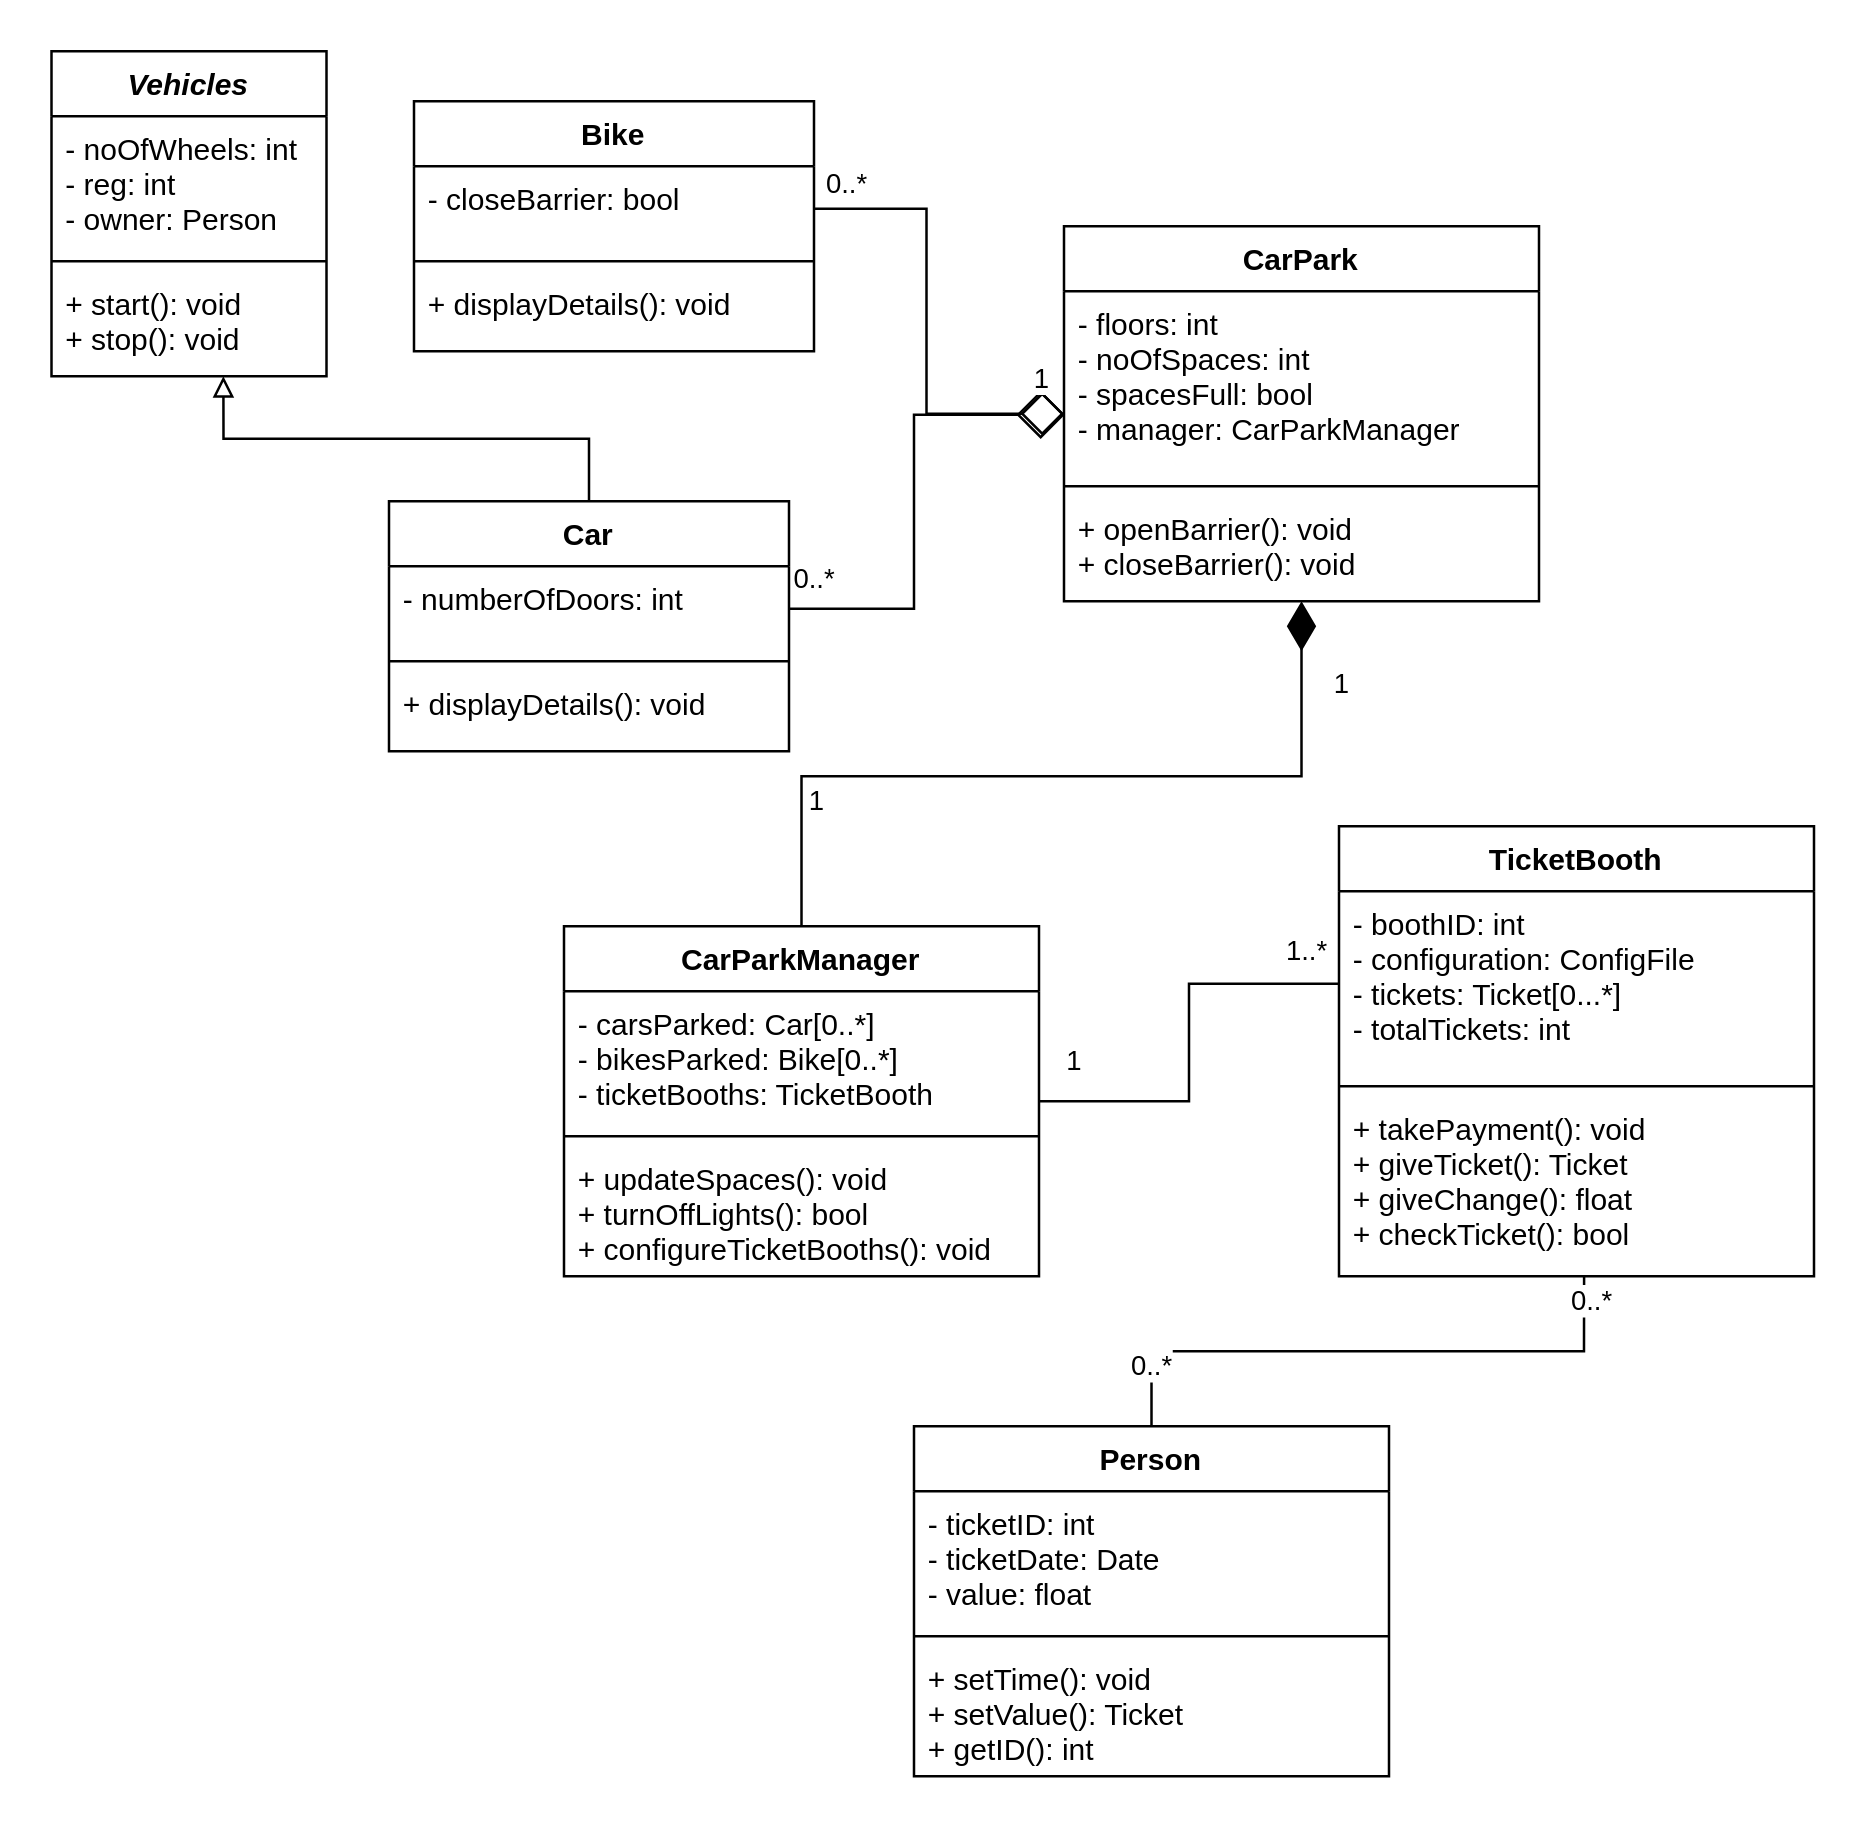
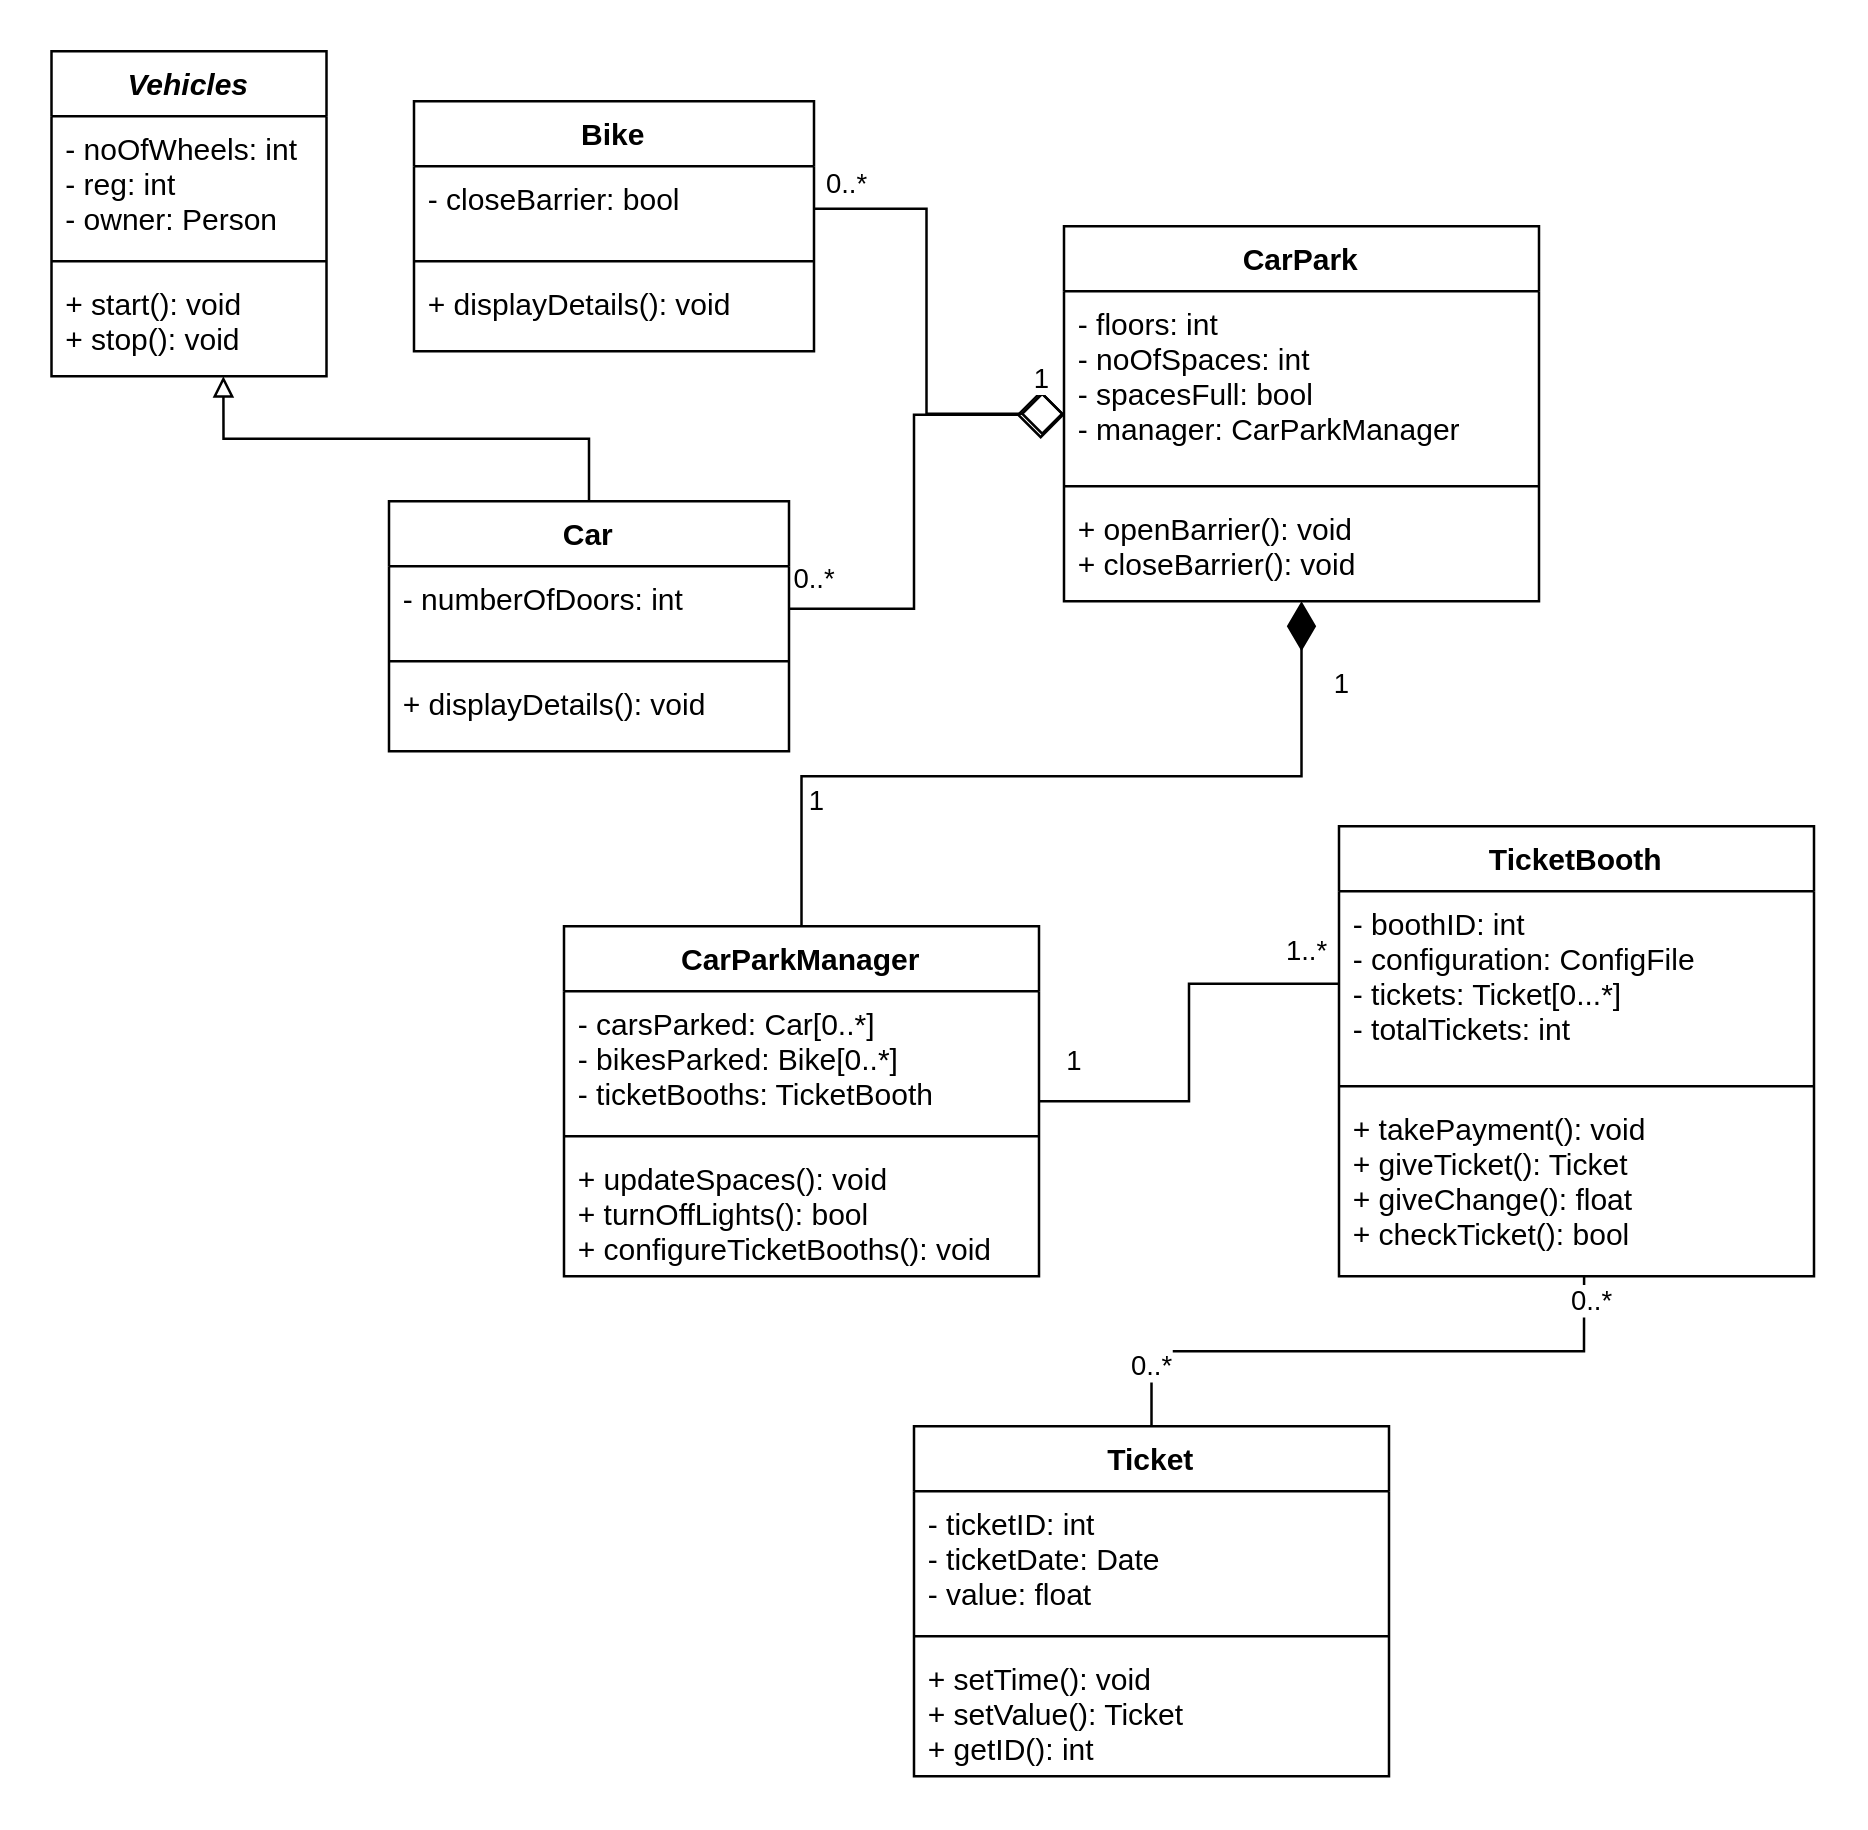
node "Person": label "Person" -> "Ticket"
